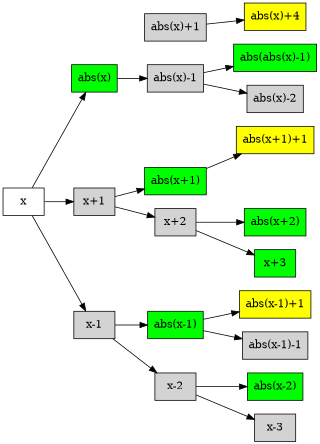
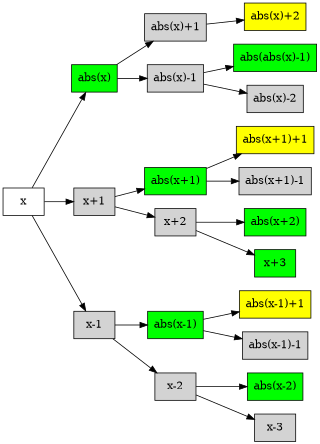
node "abs(x)+4": label "abs(x)+4" -> "abs(x)+2"
edge "abs(x)" -> "abs(x)+1": added
node "abs(x+1)-1": added
